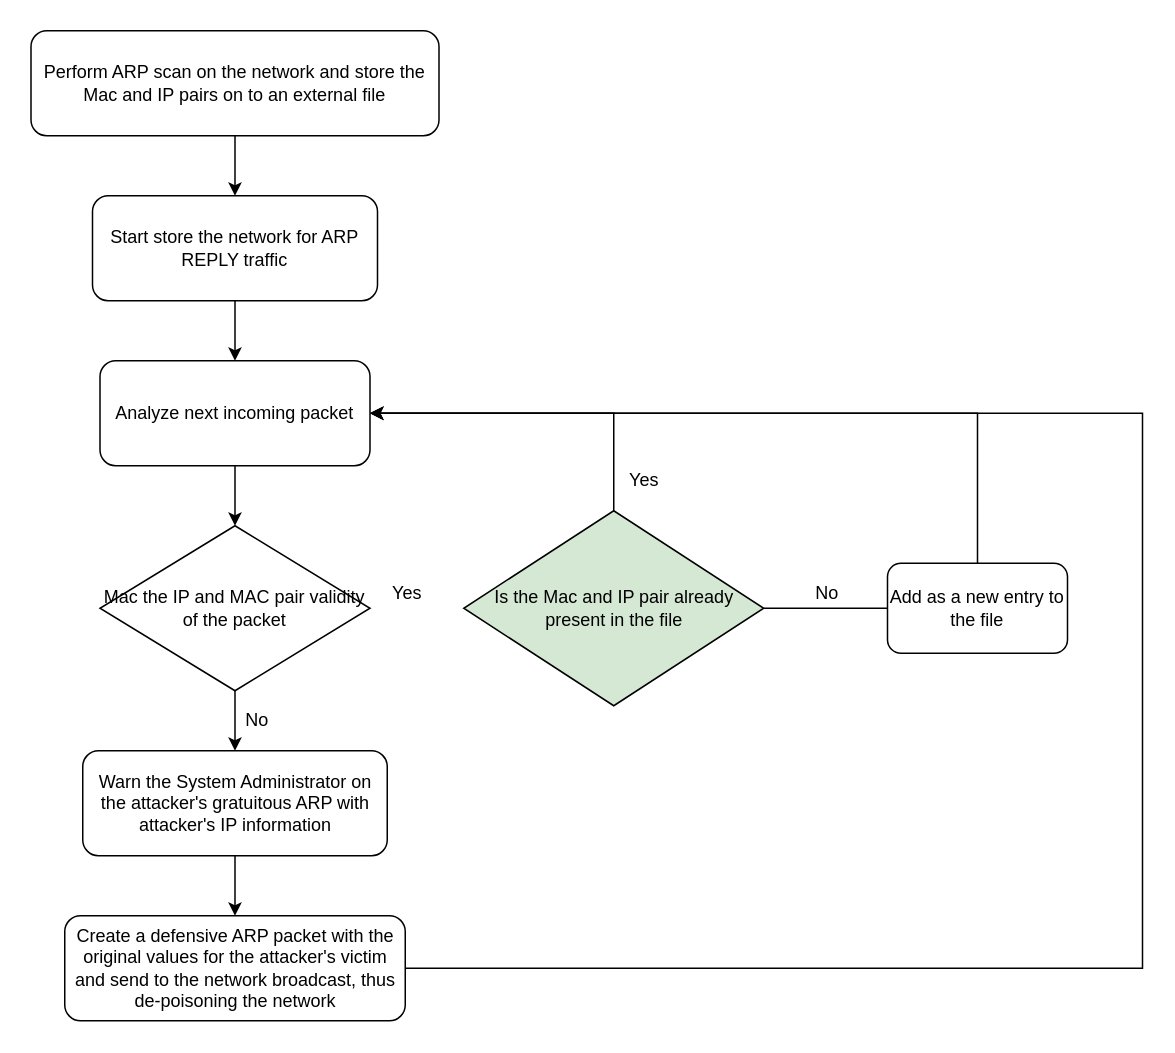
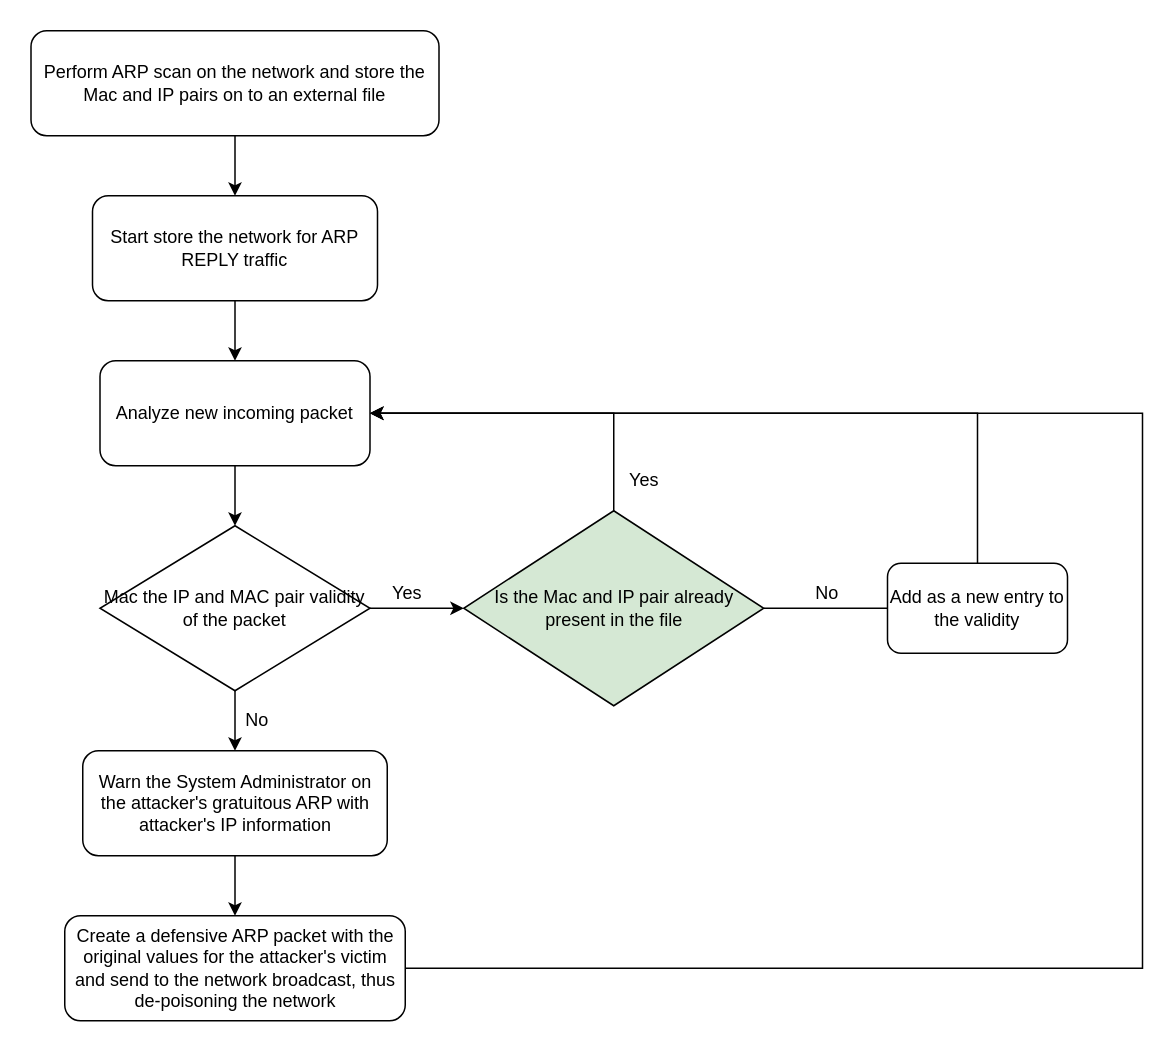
node "Analyze next incoming packet": label "Analyze next incoming packet" -> "Analyze new incoming packet"
edge "Mac the IP and MAC pair validity of the packet" -> "Is the Mac and IP pair already present in the file": added
node "Add as a new entry to the file": label "Add as a new entry to the file" -> "Add as a new entry to the validity"
